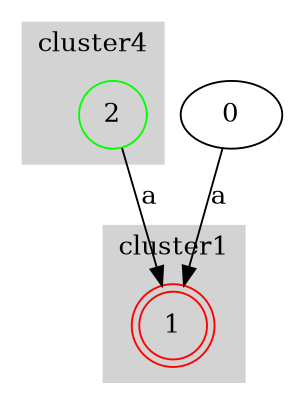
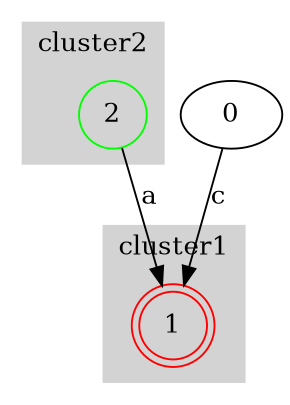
cluster "cluster4": label "cluster4" -> "cluster2"
edge "0" -> "1": label "a" -> "c"
